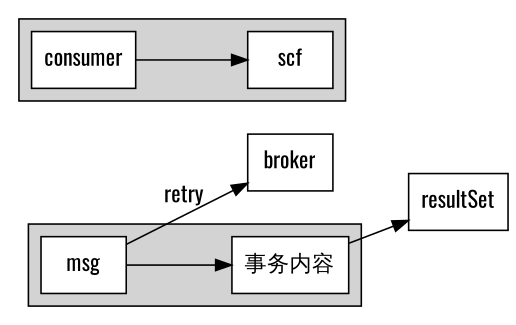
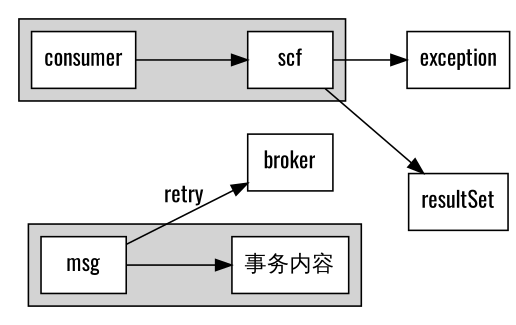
node "exception": added
edge "事务内容" -> "resultSet": now "scf" -> "resultSet"
